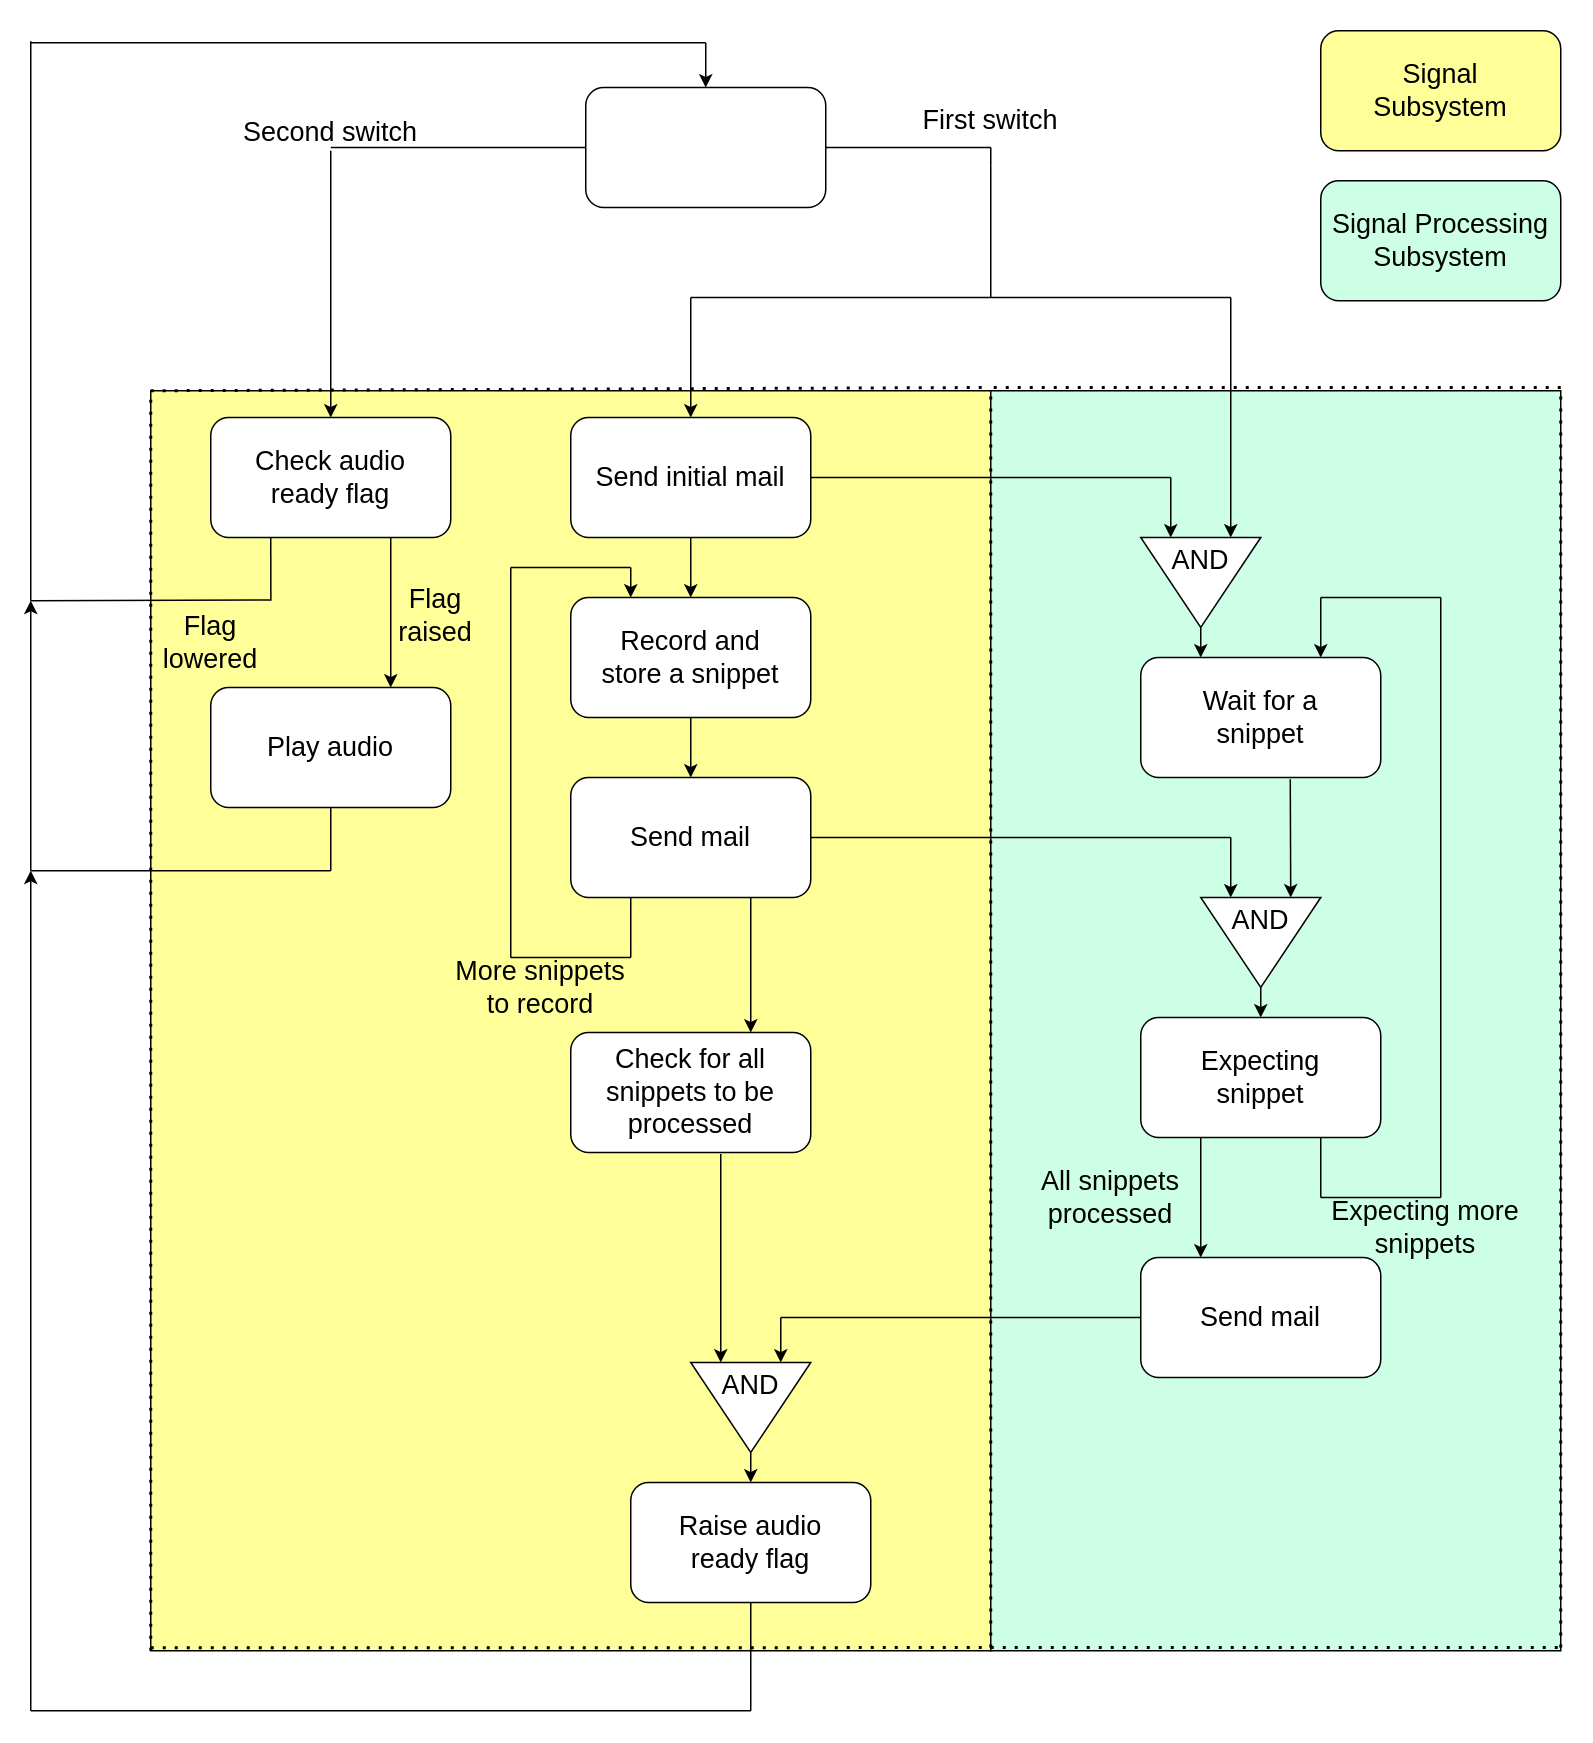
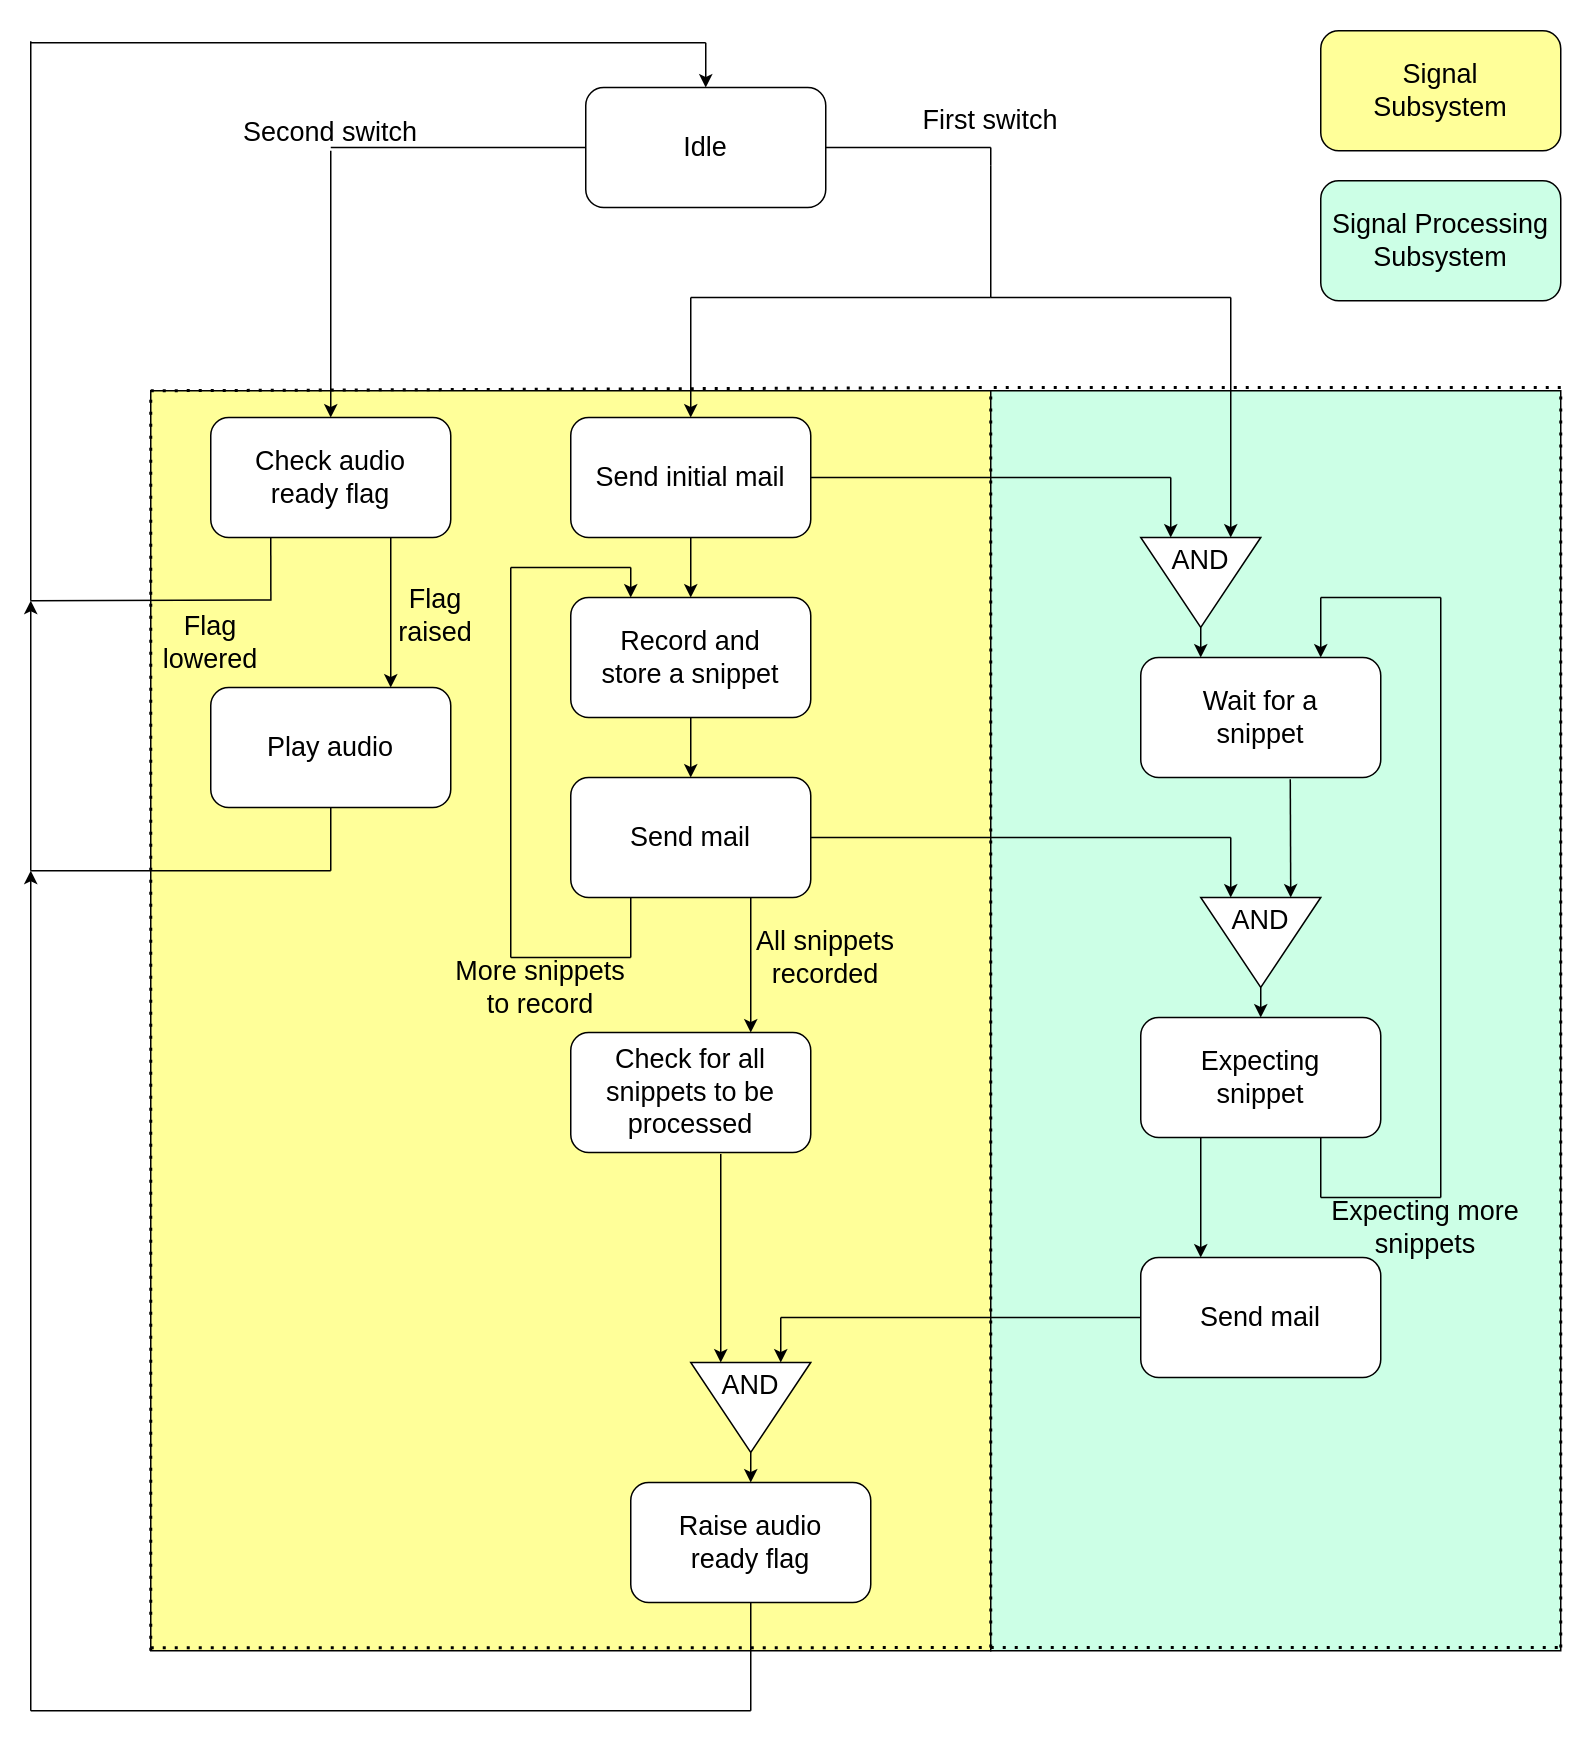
node "Idle": added
node "All snippets recorded": added
node "All snippets processed": removed
